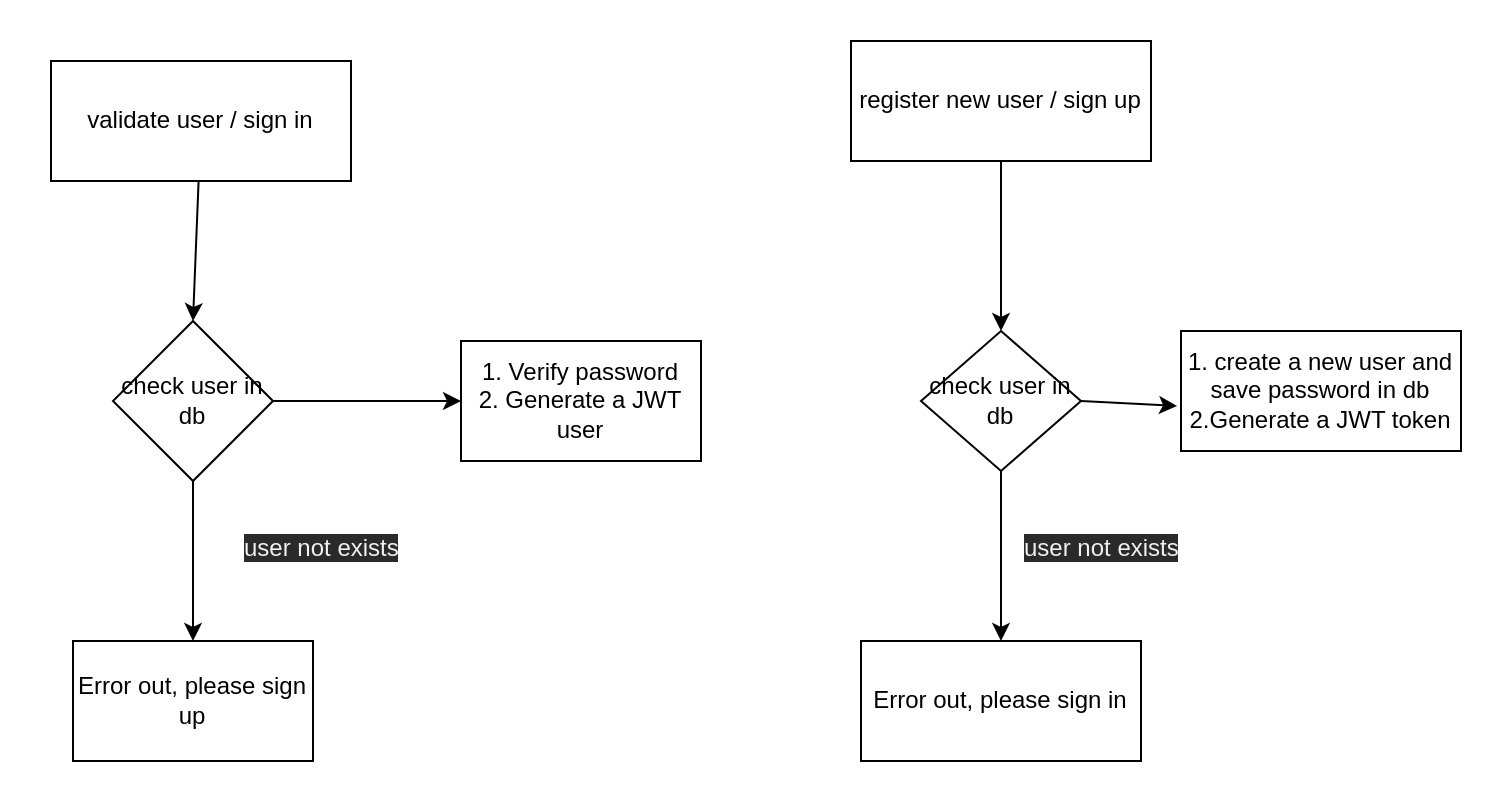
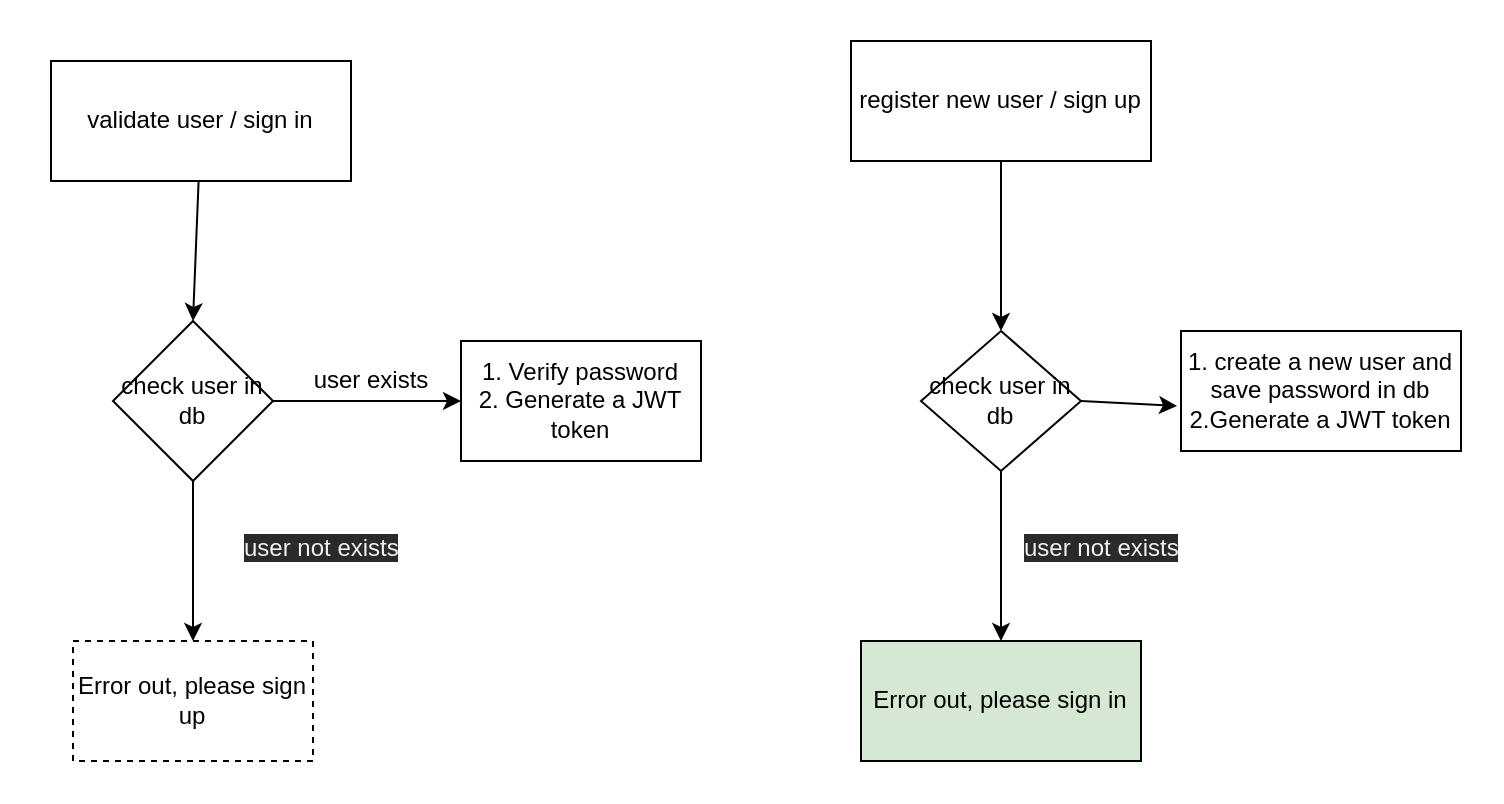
node "user exists": added
node "1. Verify password 2. Generate a JWT user": label "1. Verify password 2. Generate a JWT user" -> "1. Verify password 2. Generate a JWT token"
node "Error out, please sign up": style solid -> dashed
node "Error out, please sign in": fillcolor #ffffff -> #d5e8d4
